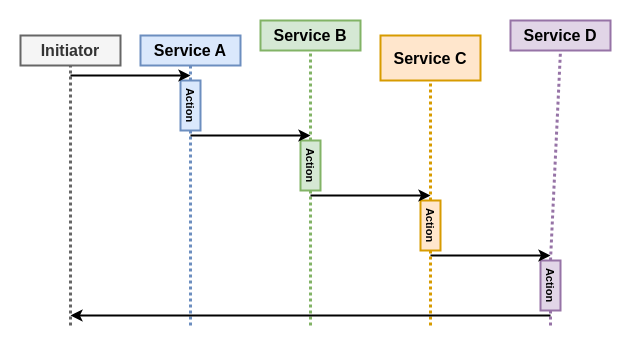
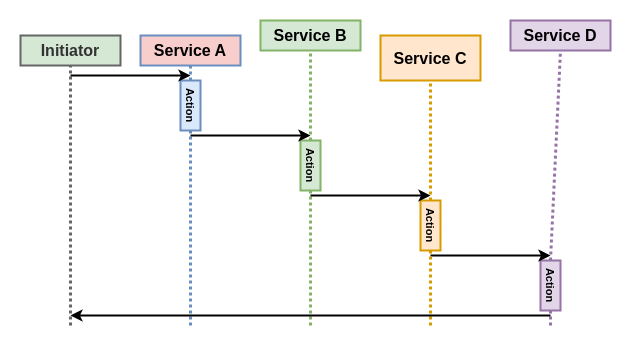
node "Initiator": fillcolor #f5f5f5 -> #d5e8d4
node "Service A": fillcolor #dae8fc -> #f8cecc
